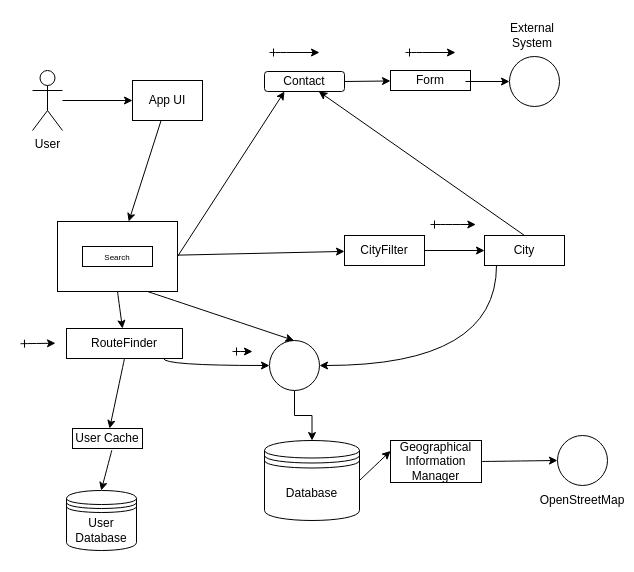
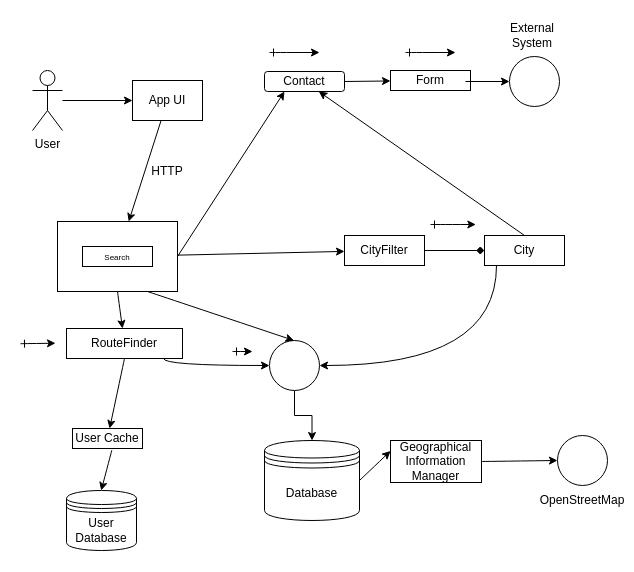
node "HTTP": added
edge "CityFilter" -> "City": arrowhead classic -> diamond
